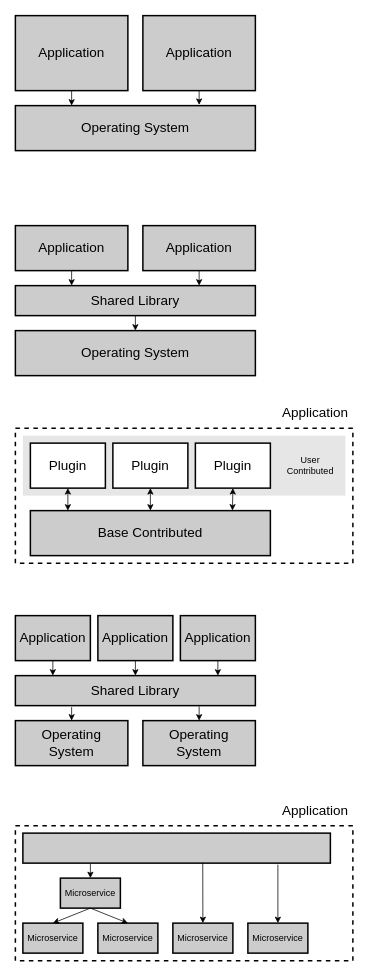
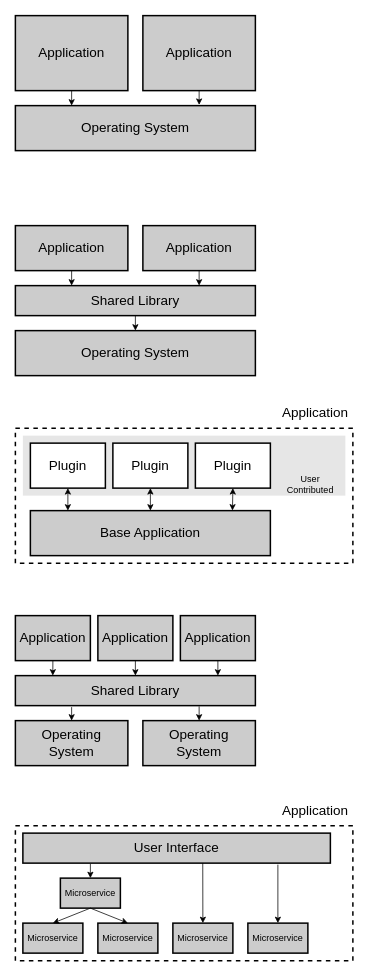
node "User Contributed": moved (311, 465) -> (311, 484)
node "Base Contributed": label "Base Contributed" -> "Base Application"
node "User Interface": added
